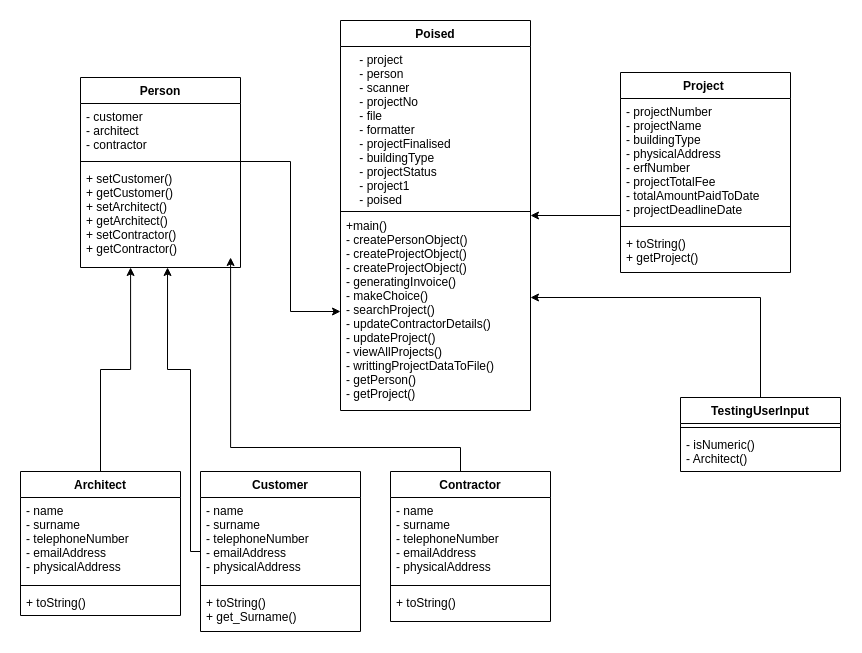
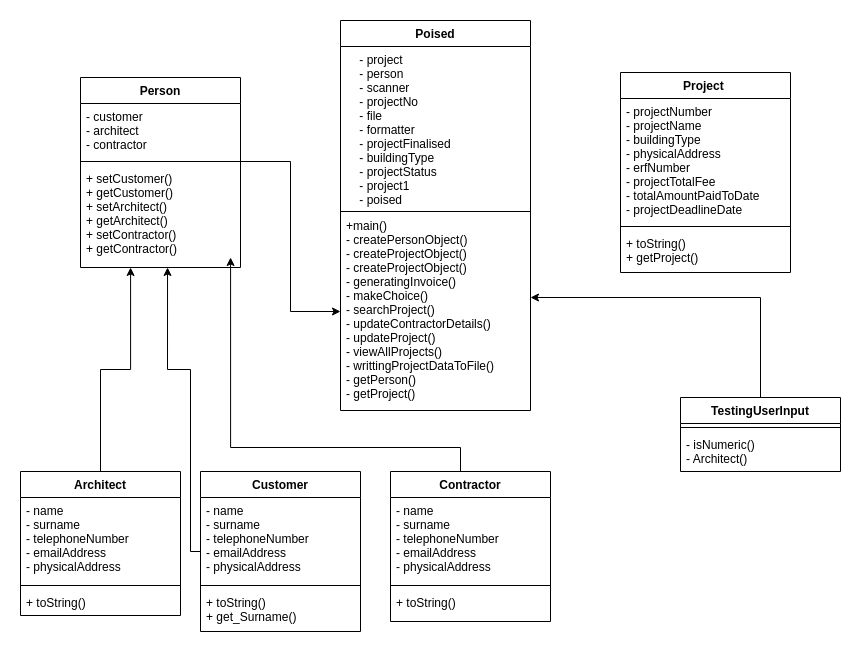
edge "Project" -> "Poised": removed
